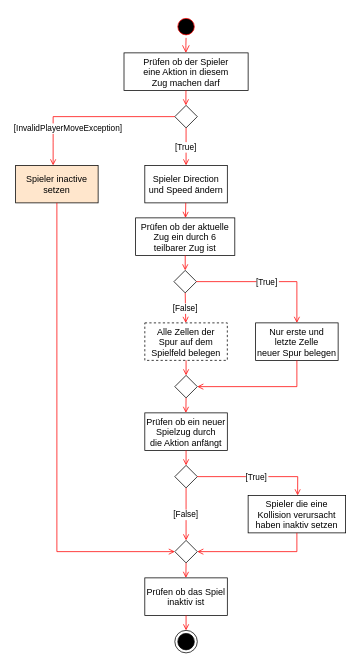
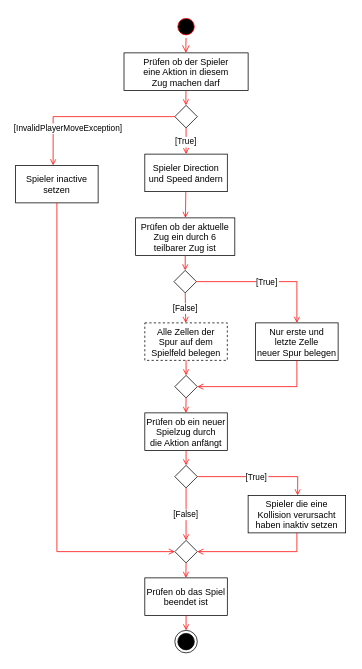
node "Spieler inactive setzen": fillcolor #ffe6cc -> #ffffff
node "Spieler Direction und Speed ändern": moved (186, 184) -> (186, 173)
node "Prüfen ob das Spiel inaktiv ist": label "Prüfen ob das Spiel inaktiv ist" -> "Prüfen ob das Spiel beendet ist"
